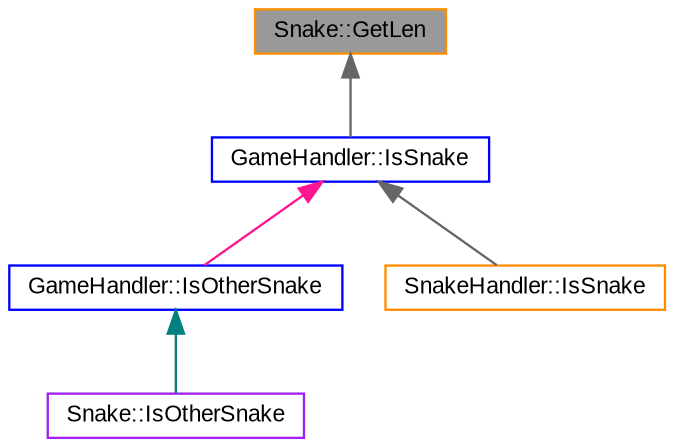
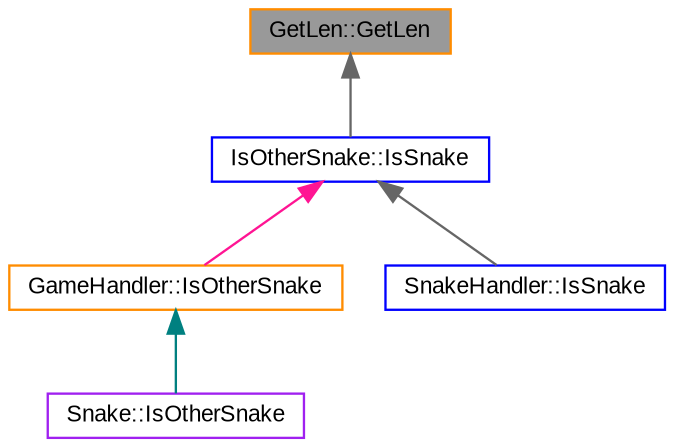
node "Snake::GetLen": label "Snake::GetLen" -> "GetLen::GetLen"
node "GameHandler::IsSnake": label "GameHandler::IsSnake" -> "IsOtherSnake::IsSnake"
node "GameHandler::IsOtherSnake": color blue -> darkorange
node "SnakeHandler::IsSnake": color darkorange -> blue
